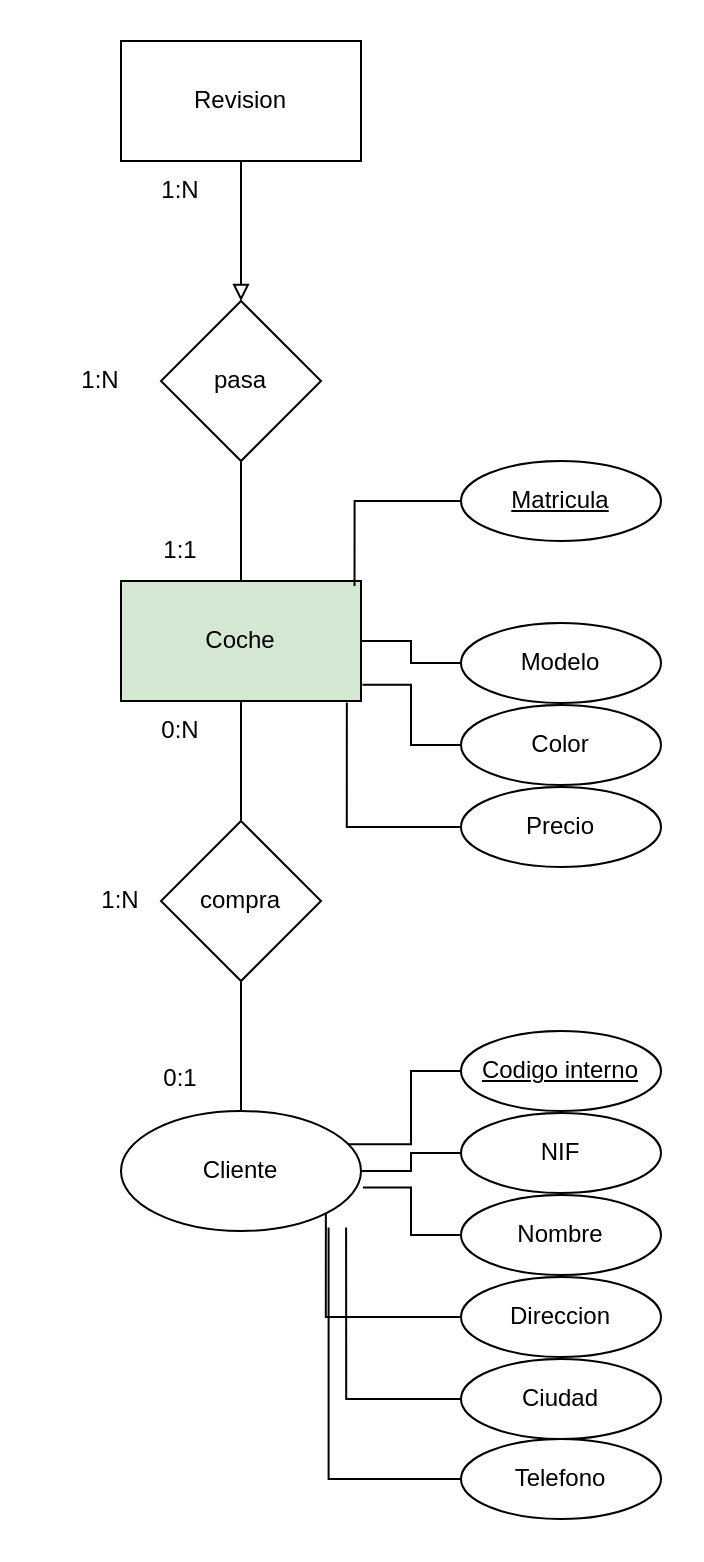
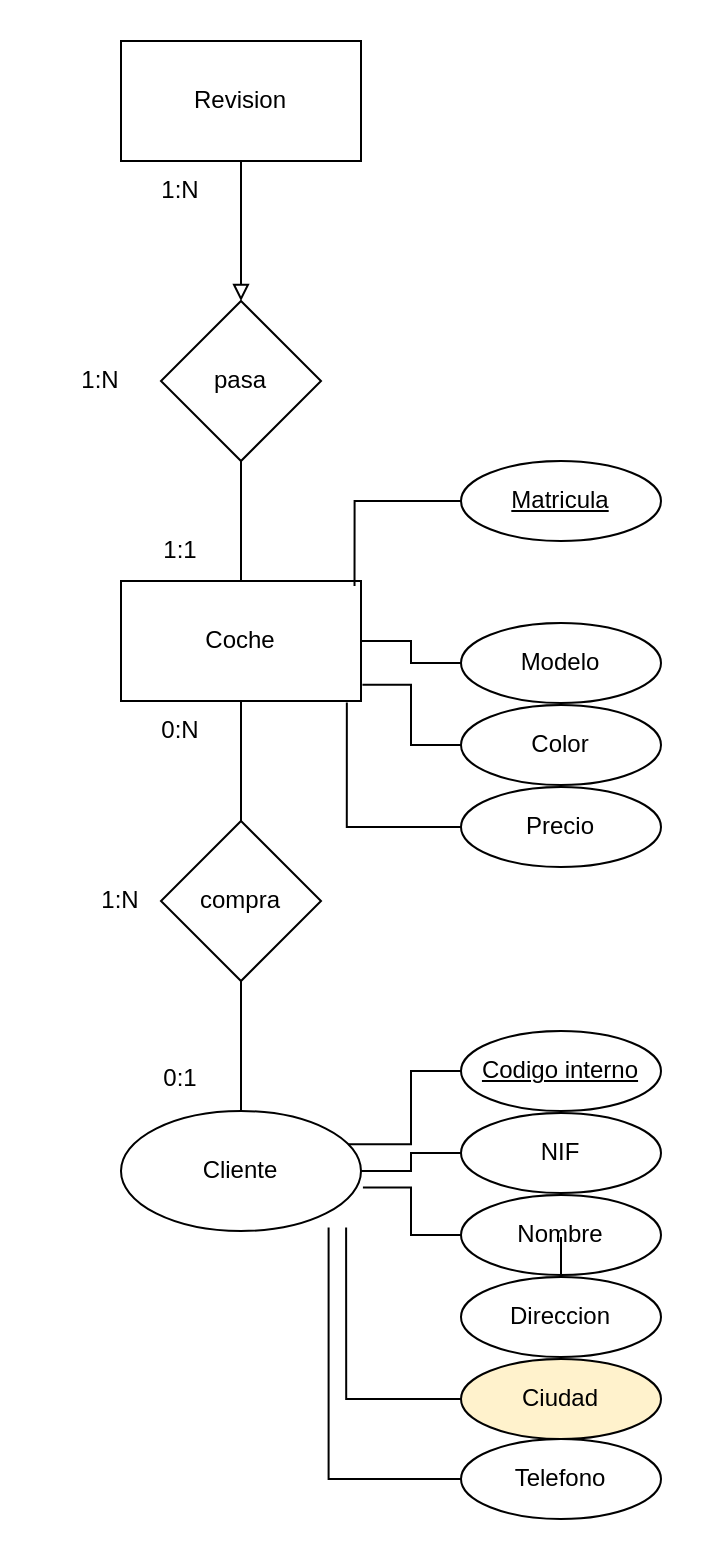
node "Coche": fillcolor #d5e8d4 -> #ffffff
edge "Cliente" -- "Direccion": now "Nombre" -- "Direccion"
node "Ciudad": fillcolor #ffffff -> #fff2cc
